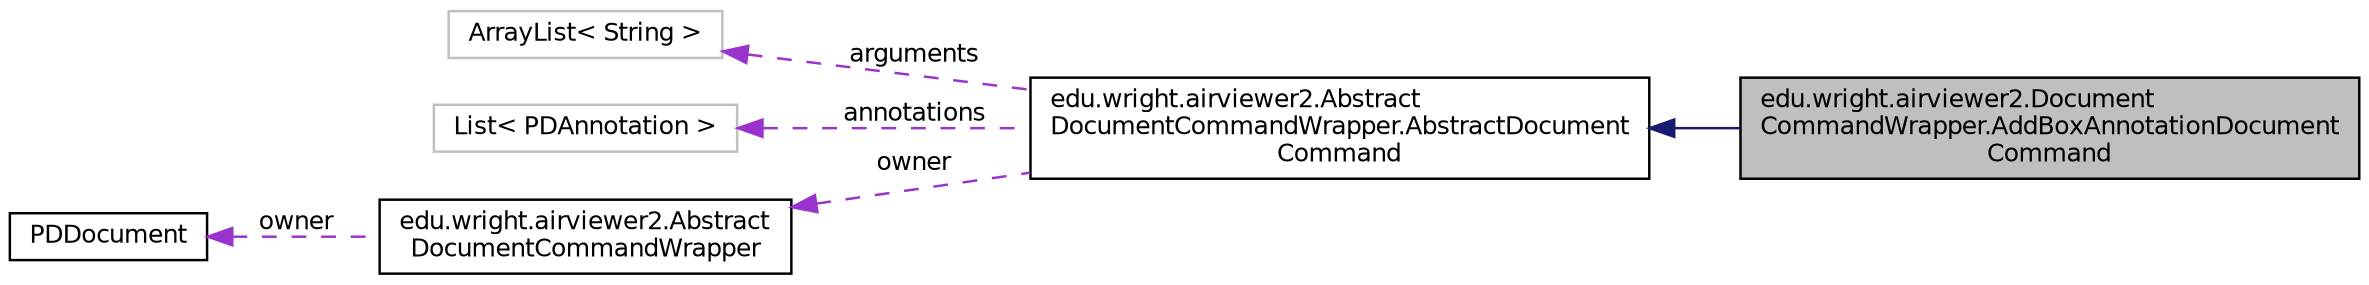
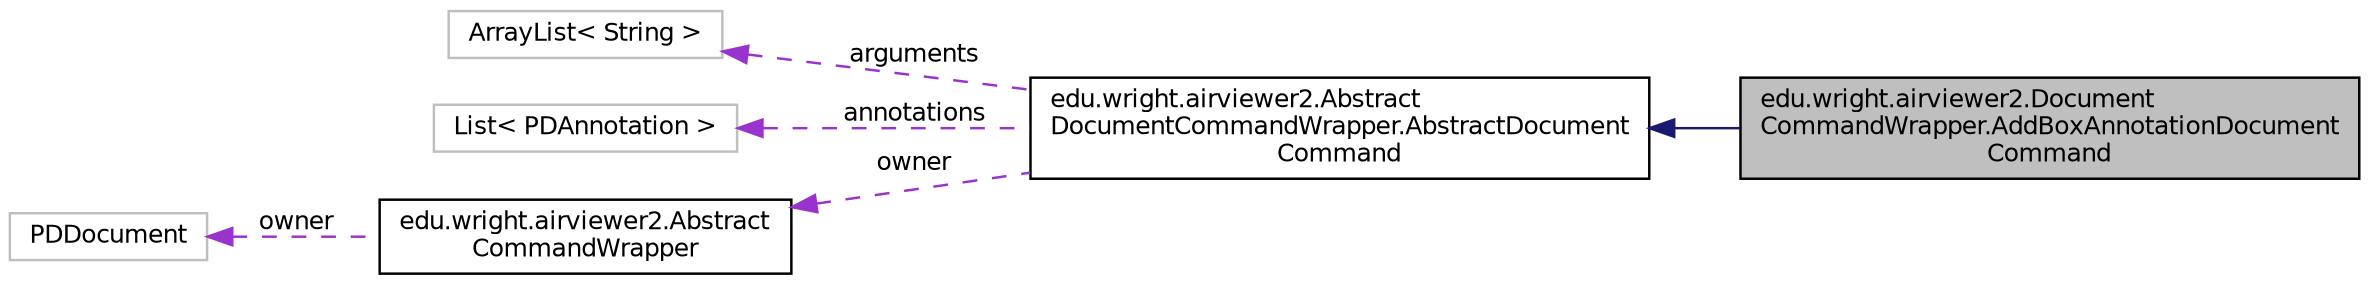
node "PDDocument": color black -> grey75
node "edu.wright.airviewer2.Abstract DocumentCommandWrapper": label "edu.wright.airviewer2.Abstract DocumentCommandWrapper" -> "edu.wright.airviewer2.Abstract CommandWrapper"
